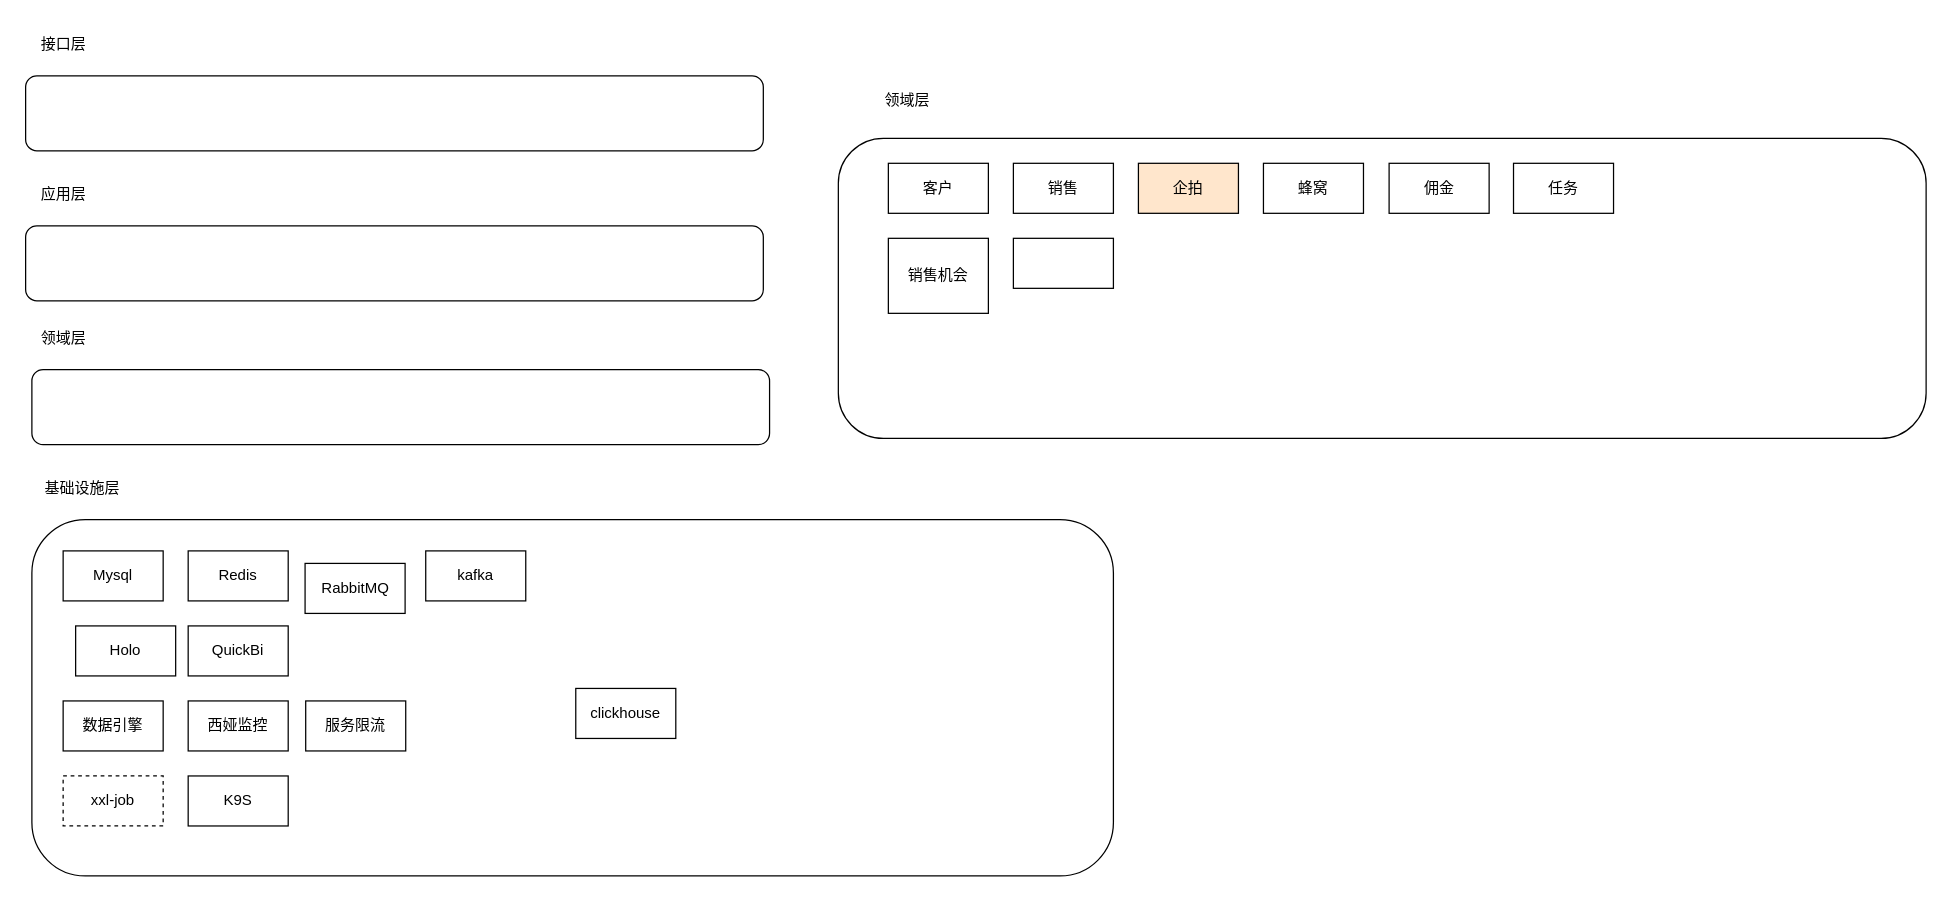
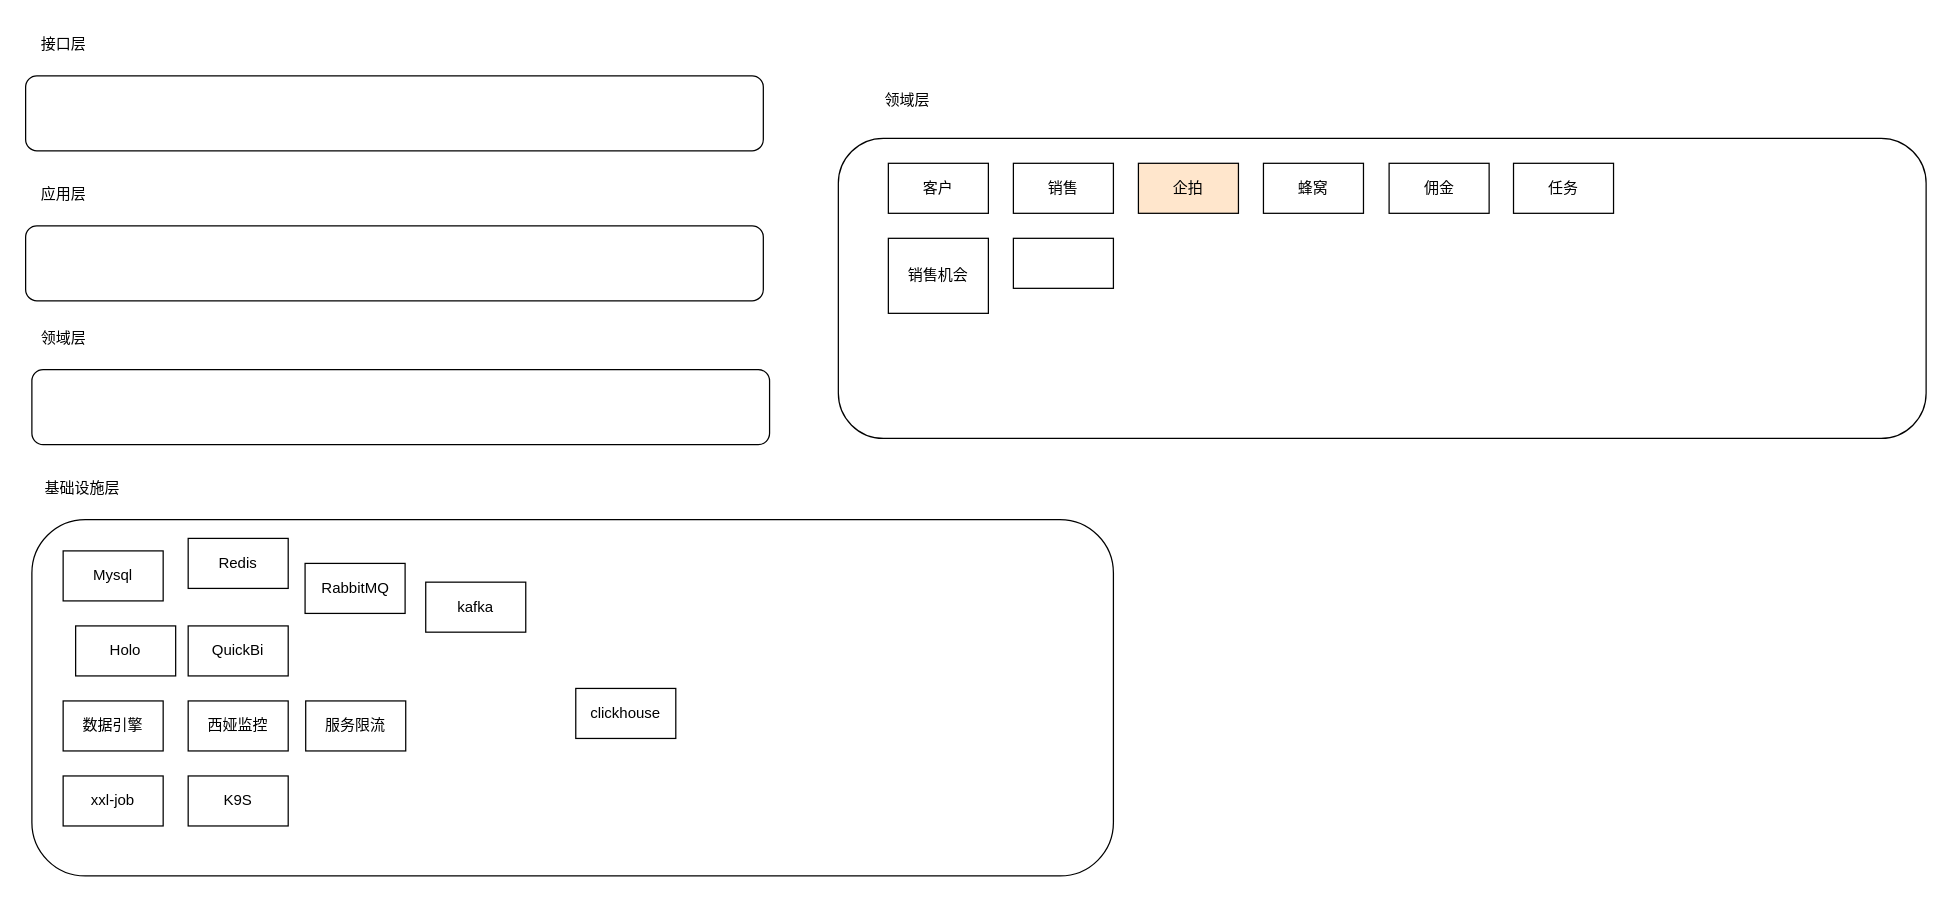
node "Redis": moved (238, 576) -> (238, 563)
node "kafka": moved (476, 576) -> (476, 607)
node "xxl-job": style dashed -> solid
